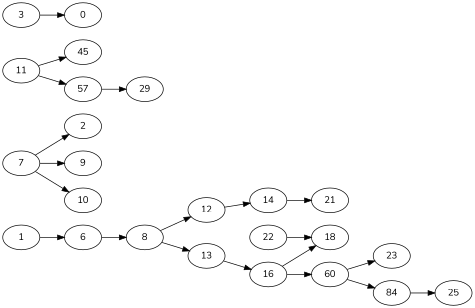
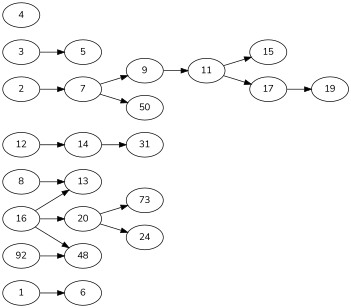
node "4": added
node "0": label "0" -> "5"
node "45": label "45" -> "15"
edge "9" -> "11": added
node "57": label "57" -> "17"
node "29": label "29" -> "19"
edge "7" -> "2": reversed
node "10": label "10" -> "50"
node "21": label "21" -> "31"
edge "8" -> "12": removed
edge "6" -> "8": removed
node "22": label "22" -> "92"
node "18": label "18" -> "48"
node "23": label "23" -> "73"
edge "13" -> "16": reversed
node "60": label "60" -> "20"
node "84": label "84" -> "24"
node "25": removed
